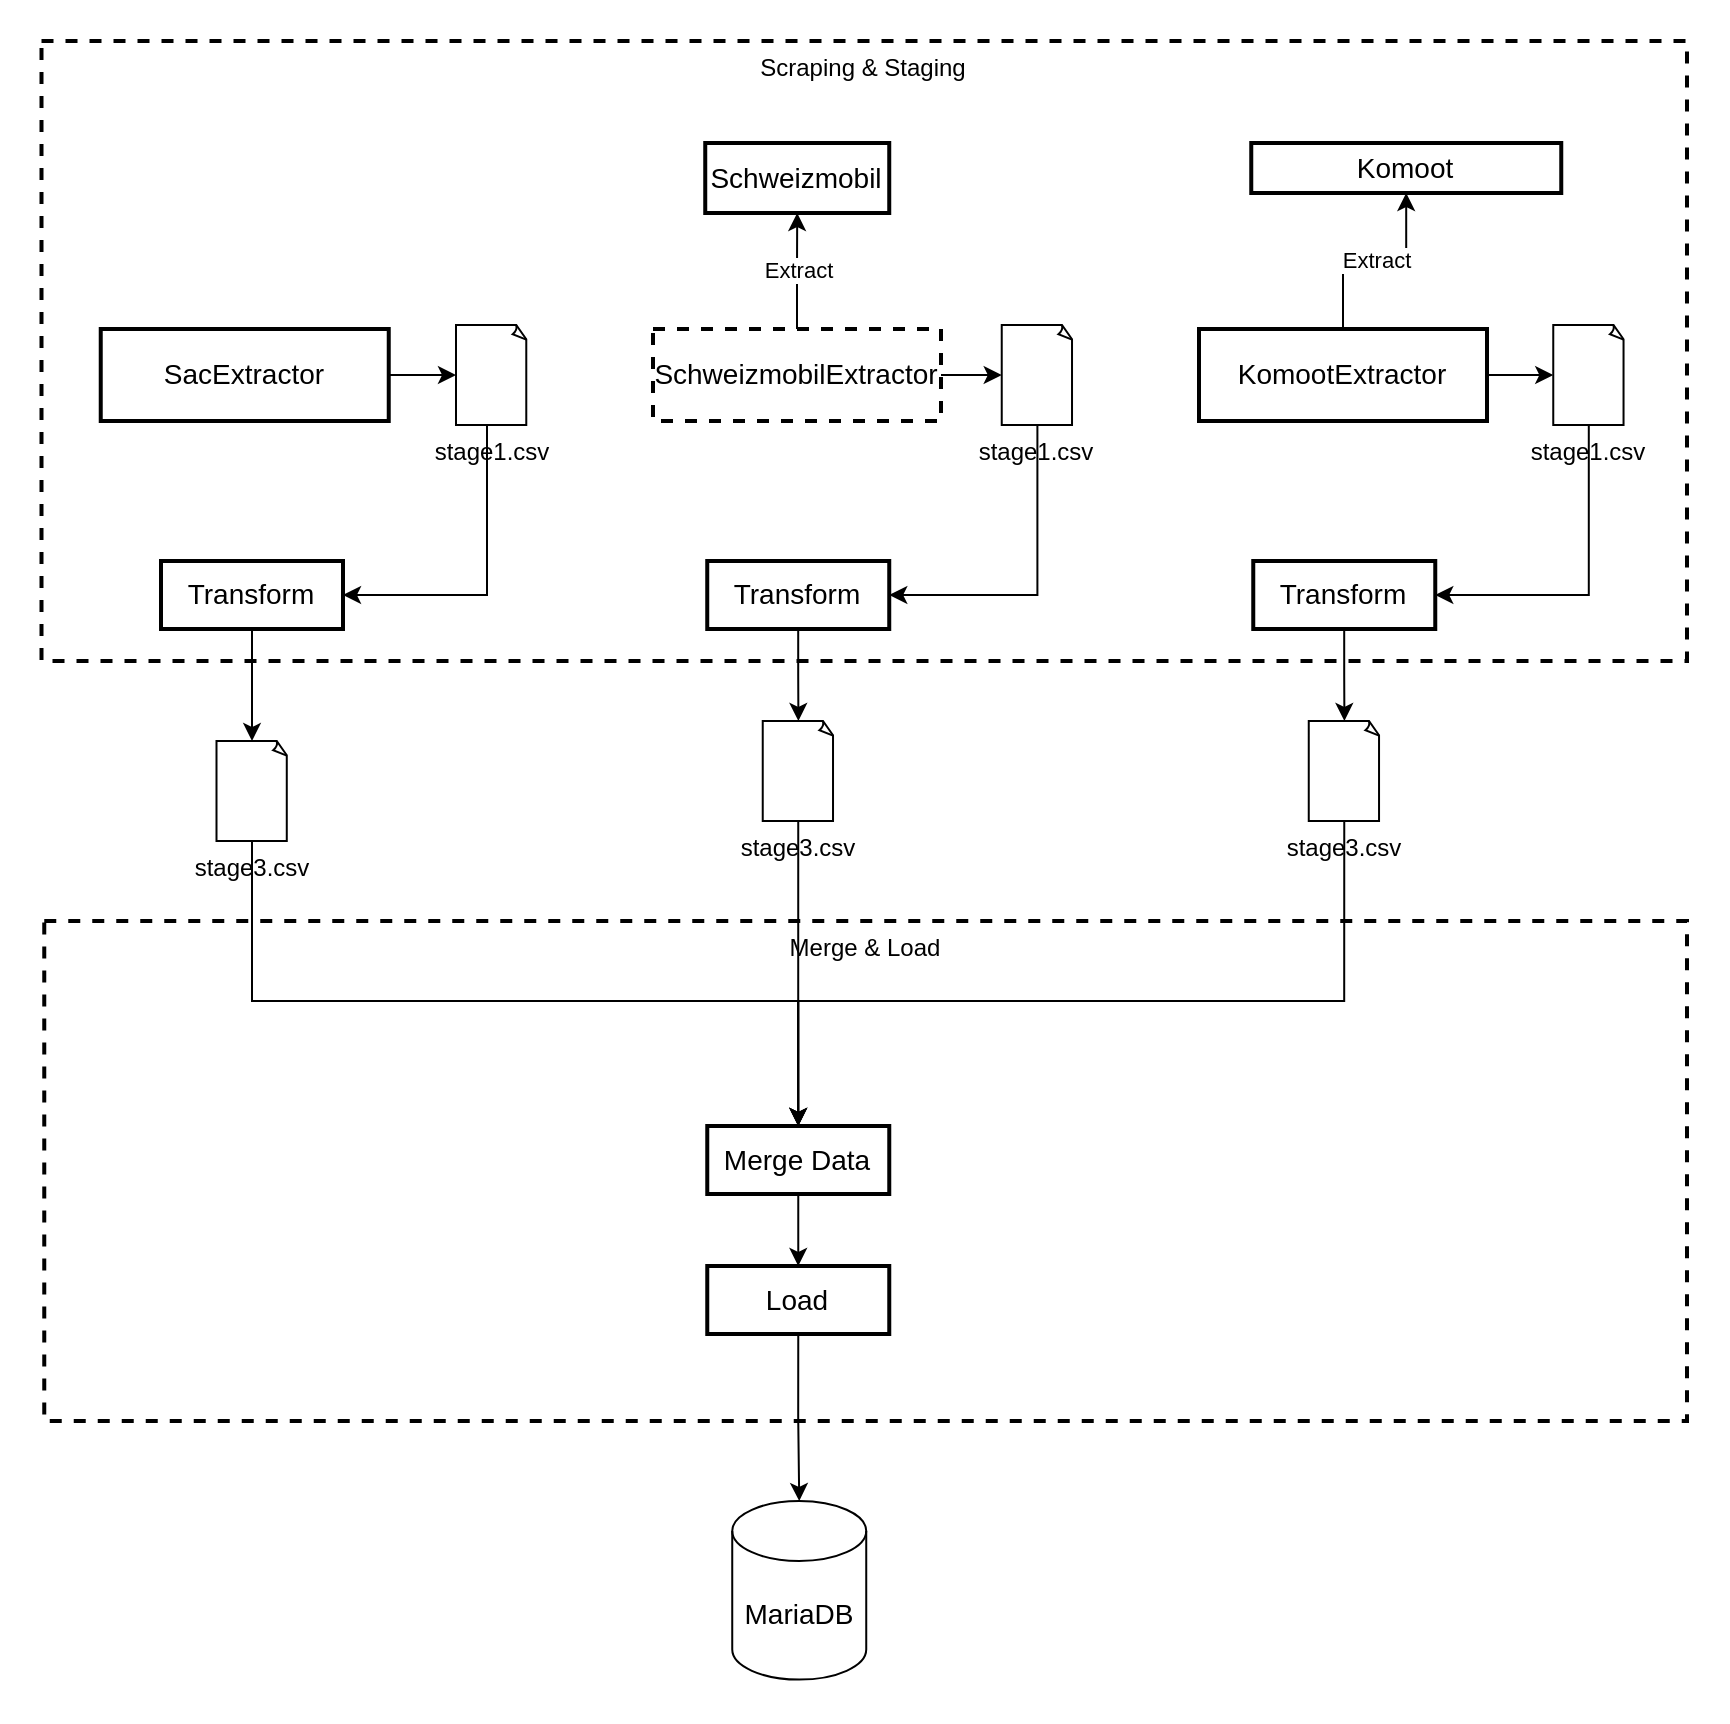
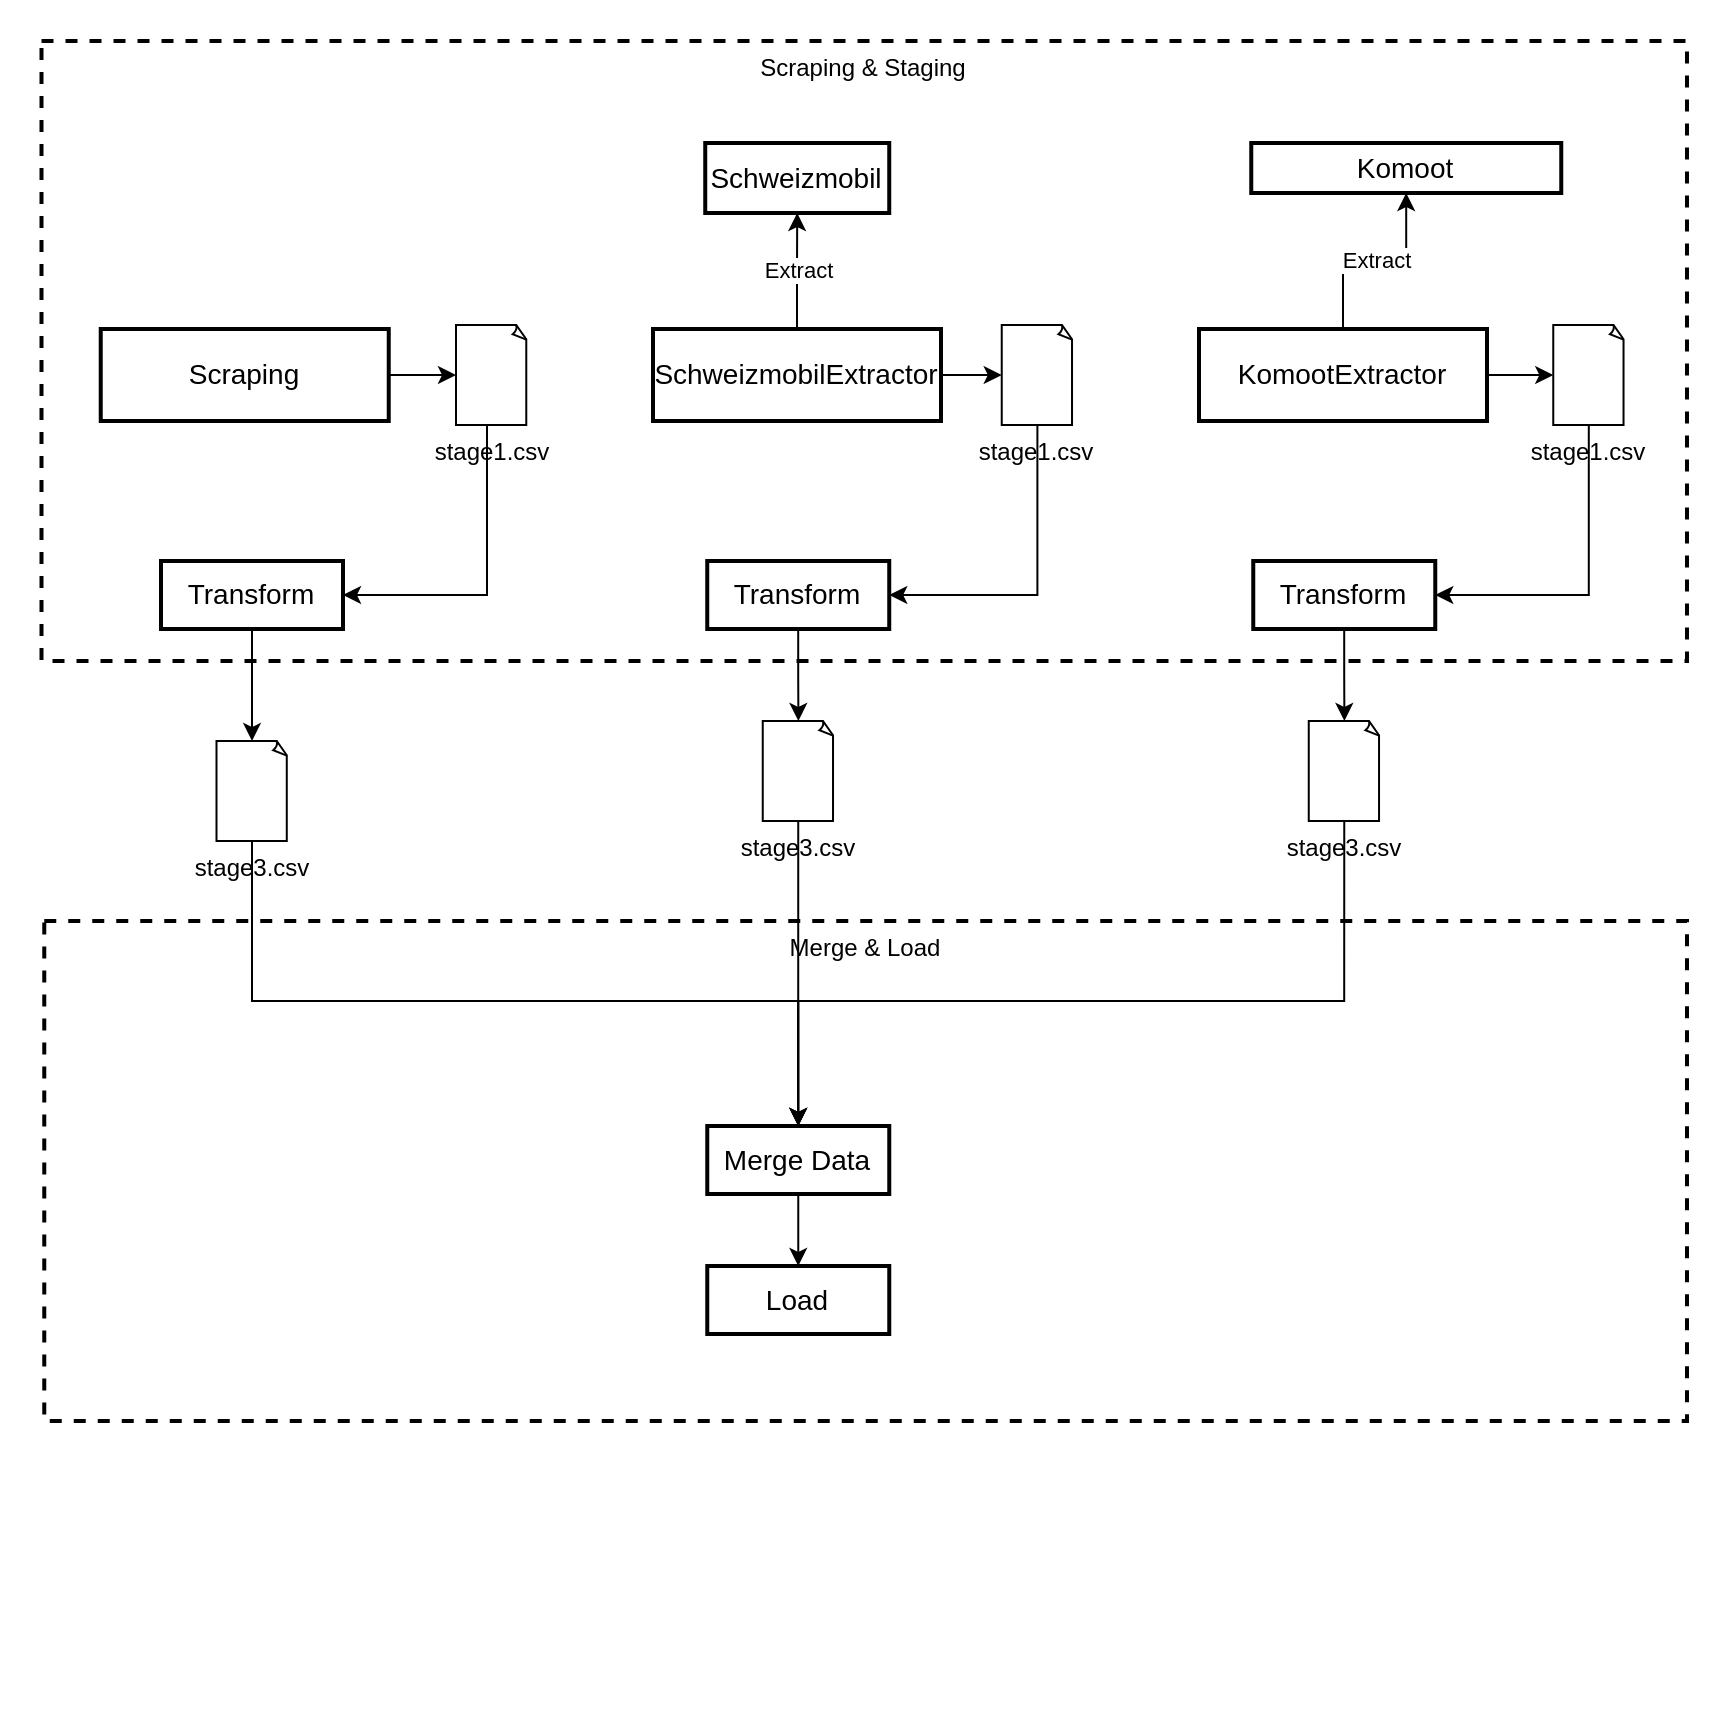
node "SacExtractor": label "SacExtractor" -> "Scraping"
node "SchweizmobilExtractor": style dashed -> solid
edge "Load" -> "MariaDB": removed
node "MariaDB": removed
